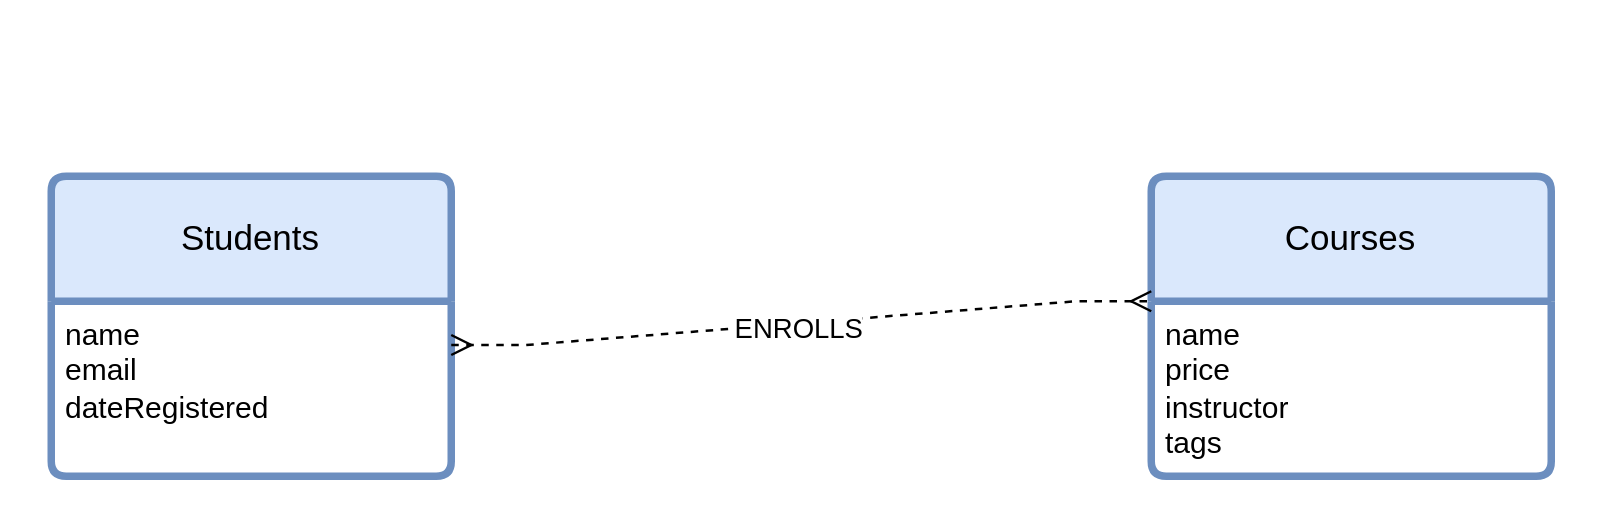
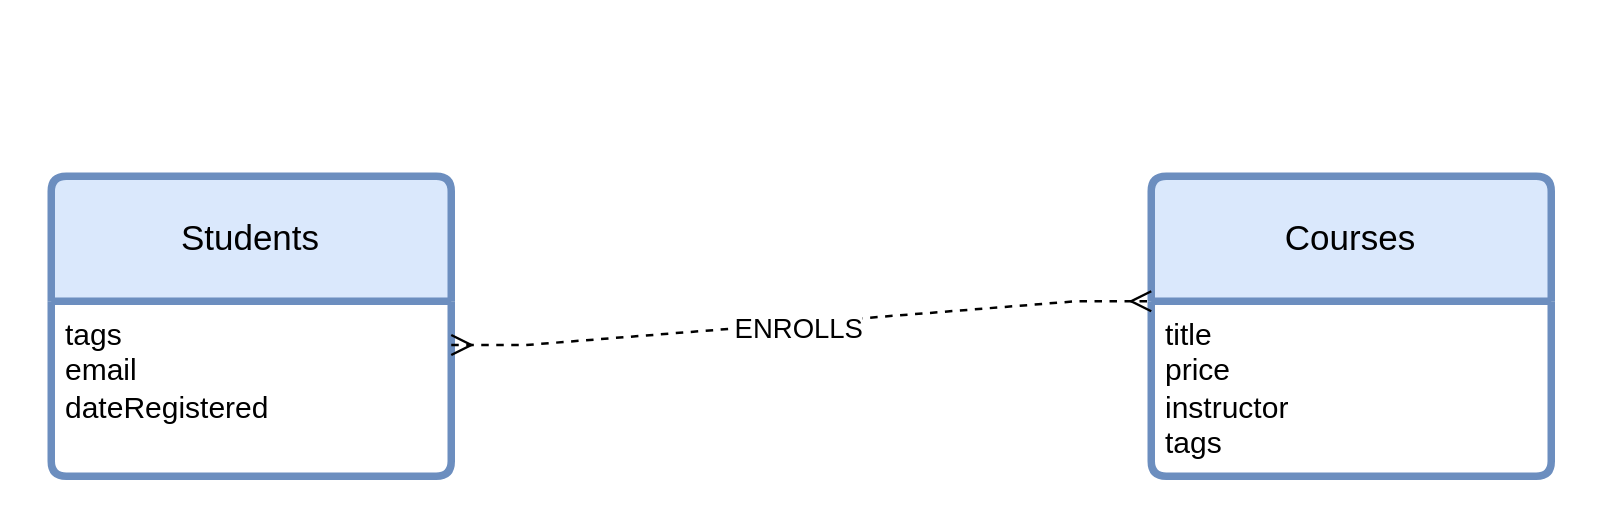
node "name email dateRegistered": label "name email dateRegistered" -> "tags email dateRegistered"
node "name price instructor tags": label "name price instructor tags" -> "title price instructor tags"
